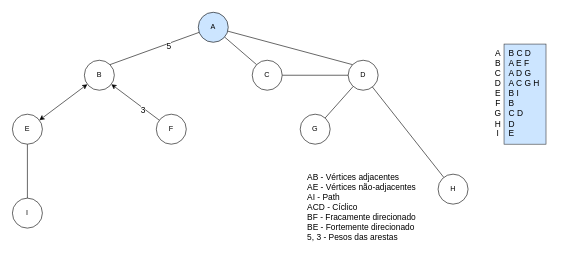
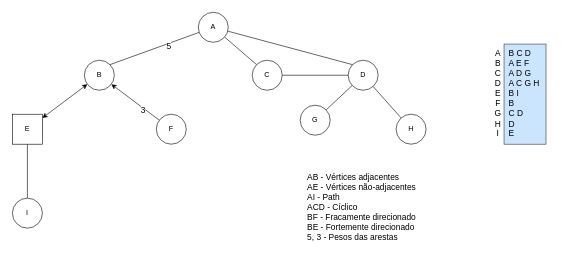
node "A": fillcolor #cce5ff -> #ffffff
node "E": shape ellipse -> rectangle
node "G": moved (315, 129) -> (315, 120)
node "H": moved (453, 189) -> (411, 129)
